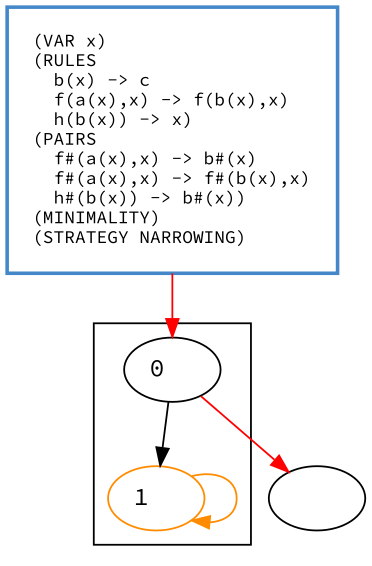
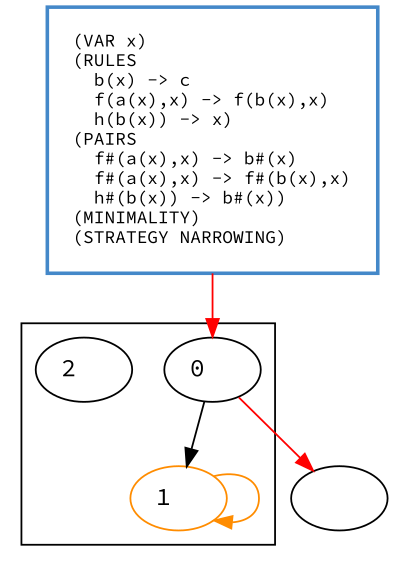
node "2": added
